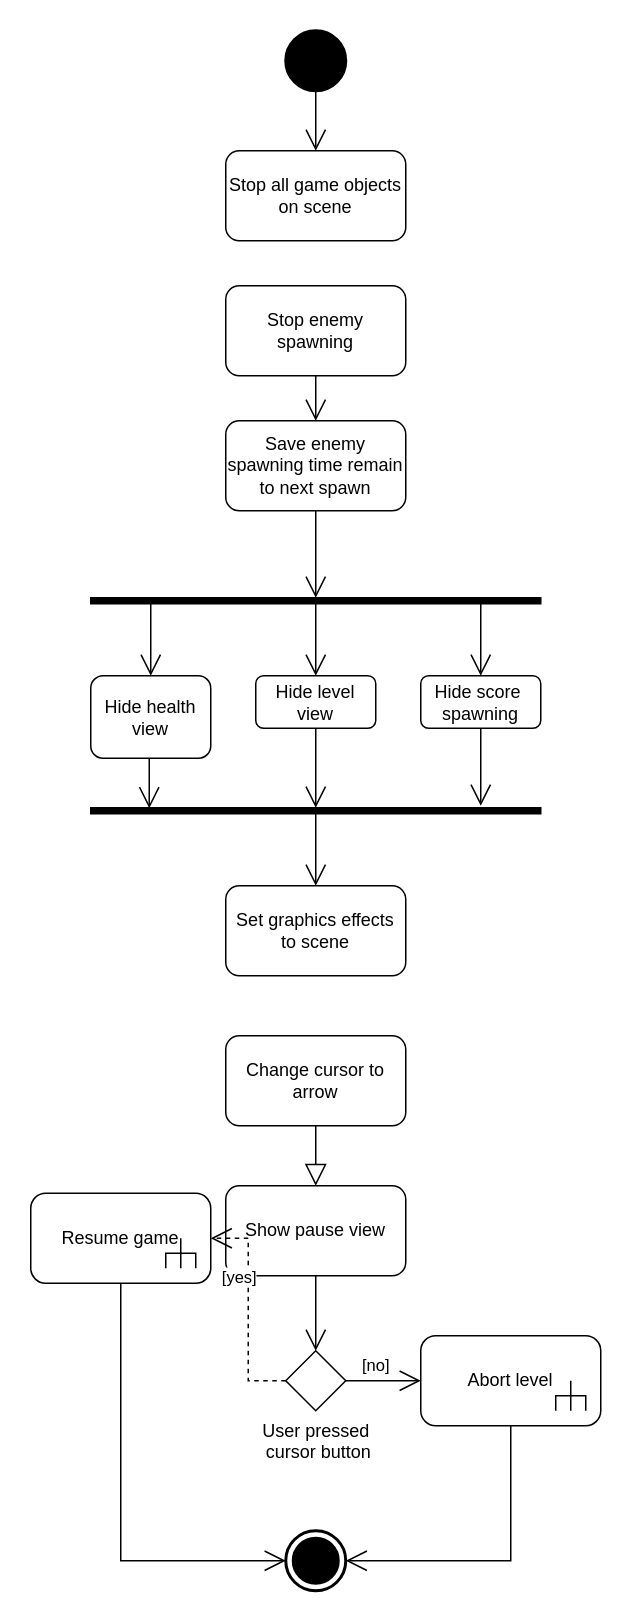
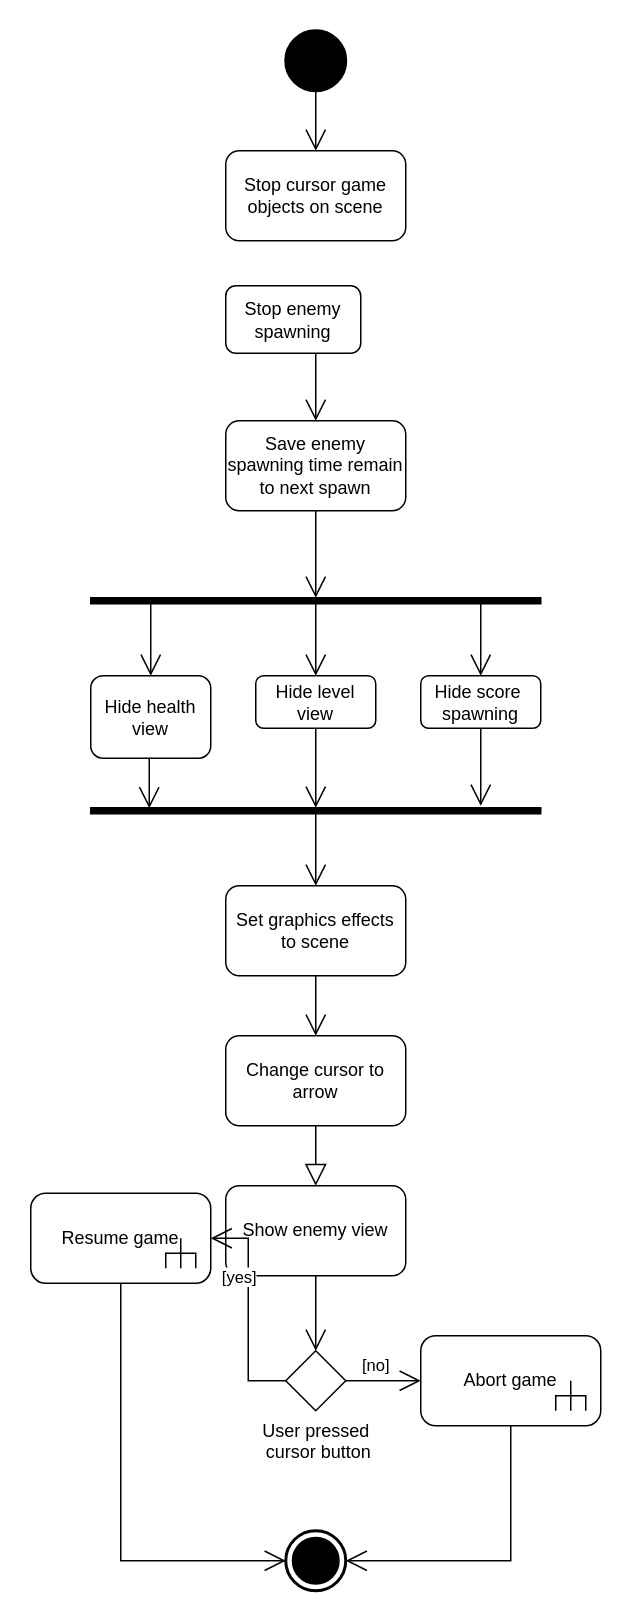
node "Stop all game objects on scene": label "Stop all game objects on scene" -> "Stop cursor game objects on scene"
node "Stop enemy spawning": size 180x90 -> 135x68
edge "Set graphics effects to scene" -> "Change cursor to arrow": added
node "Show pause view": label "Show pause view" -> "Show enemy view"
edge "User pressed cursor button" -> "Resume game": style dashed -> solid
node "Abort level": label "Abort level" -> "Abort game"
